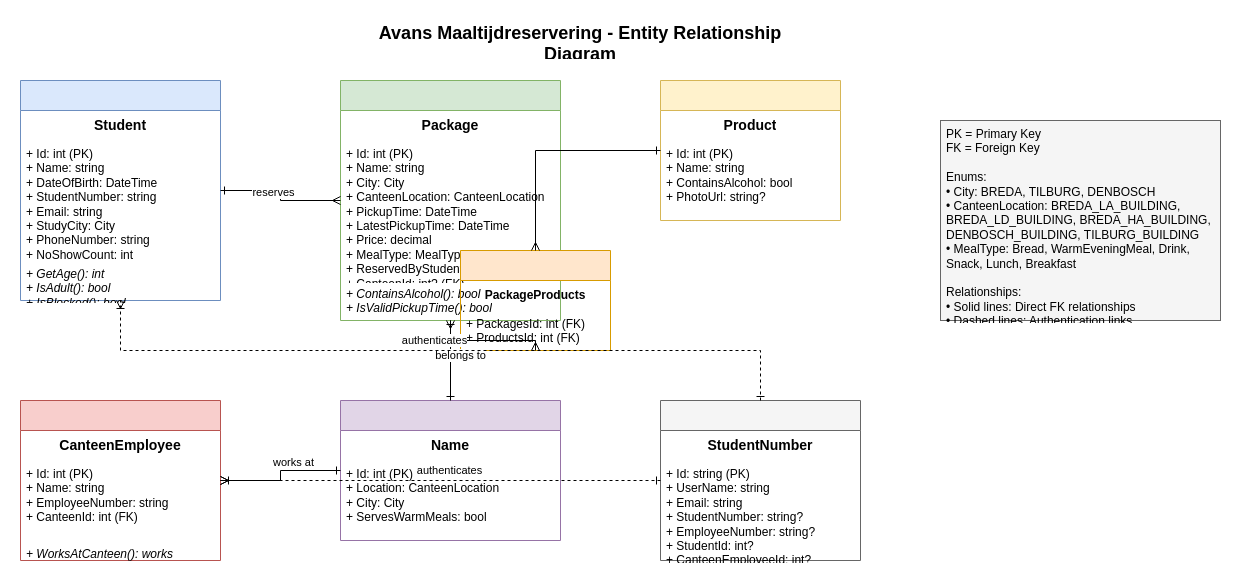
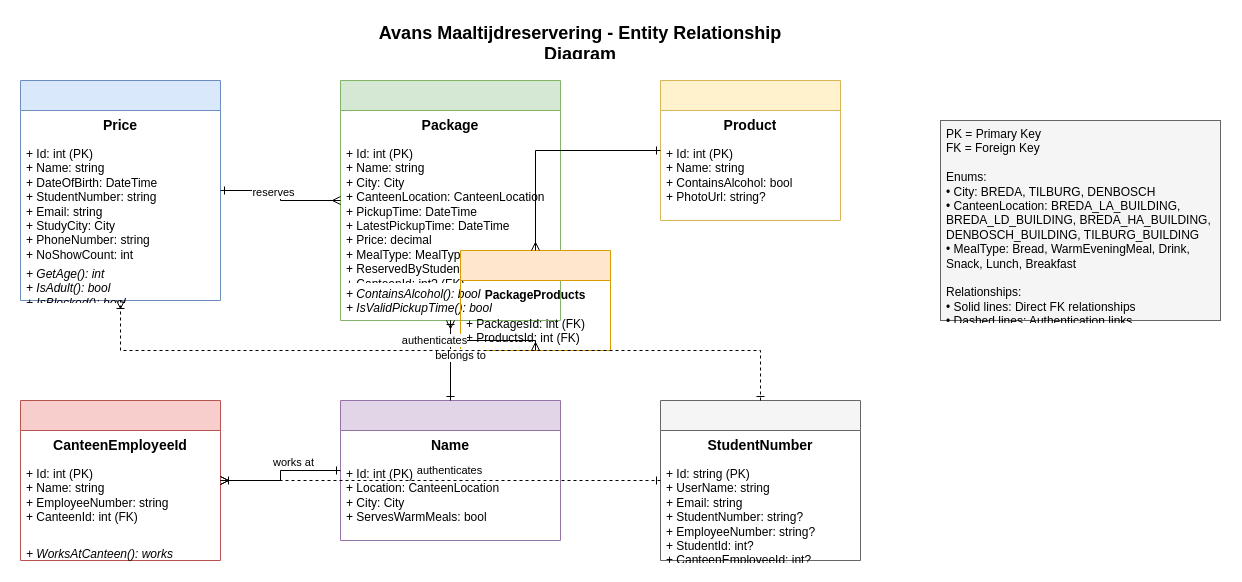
node "Student": label "Student" -> "Price"
node "CanteenEmployee": label "CanteenEmployee" -> "CanteenEmployeeId"
